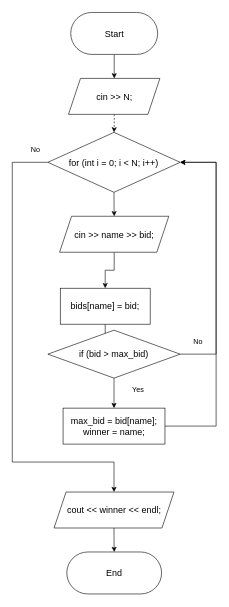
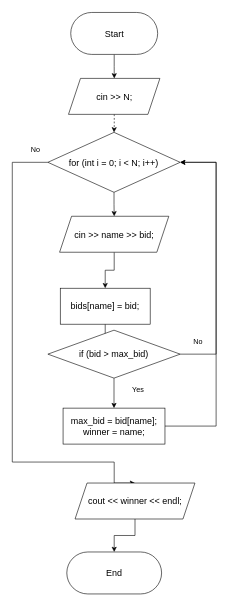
node "cout << winner << endl;": moved (114, 510) -> (135, 501)
